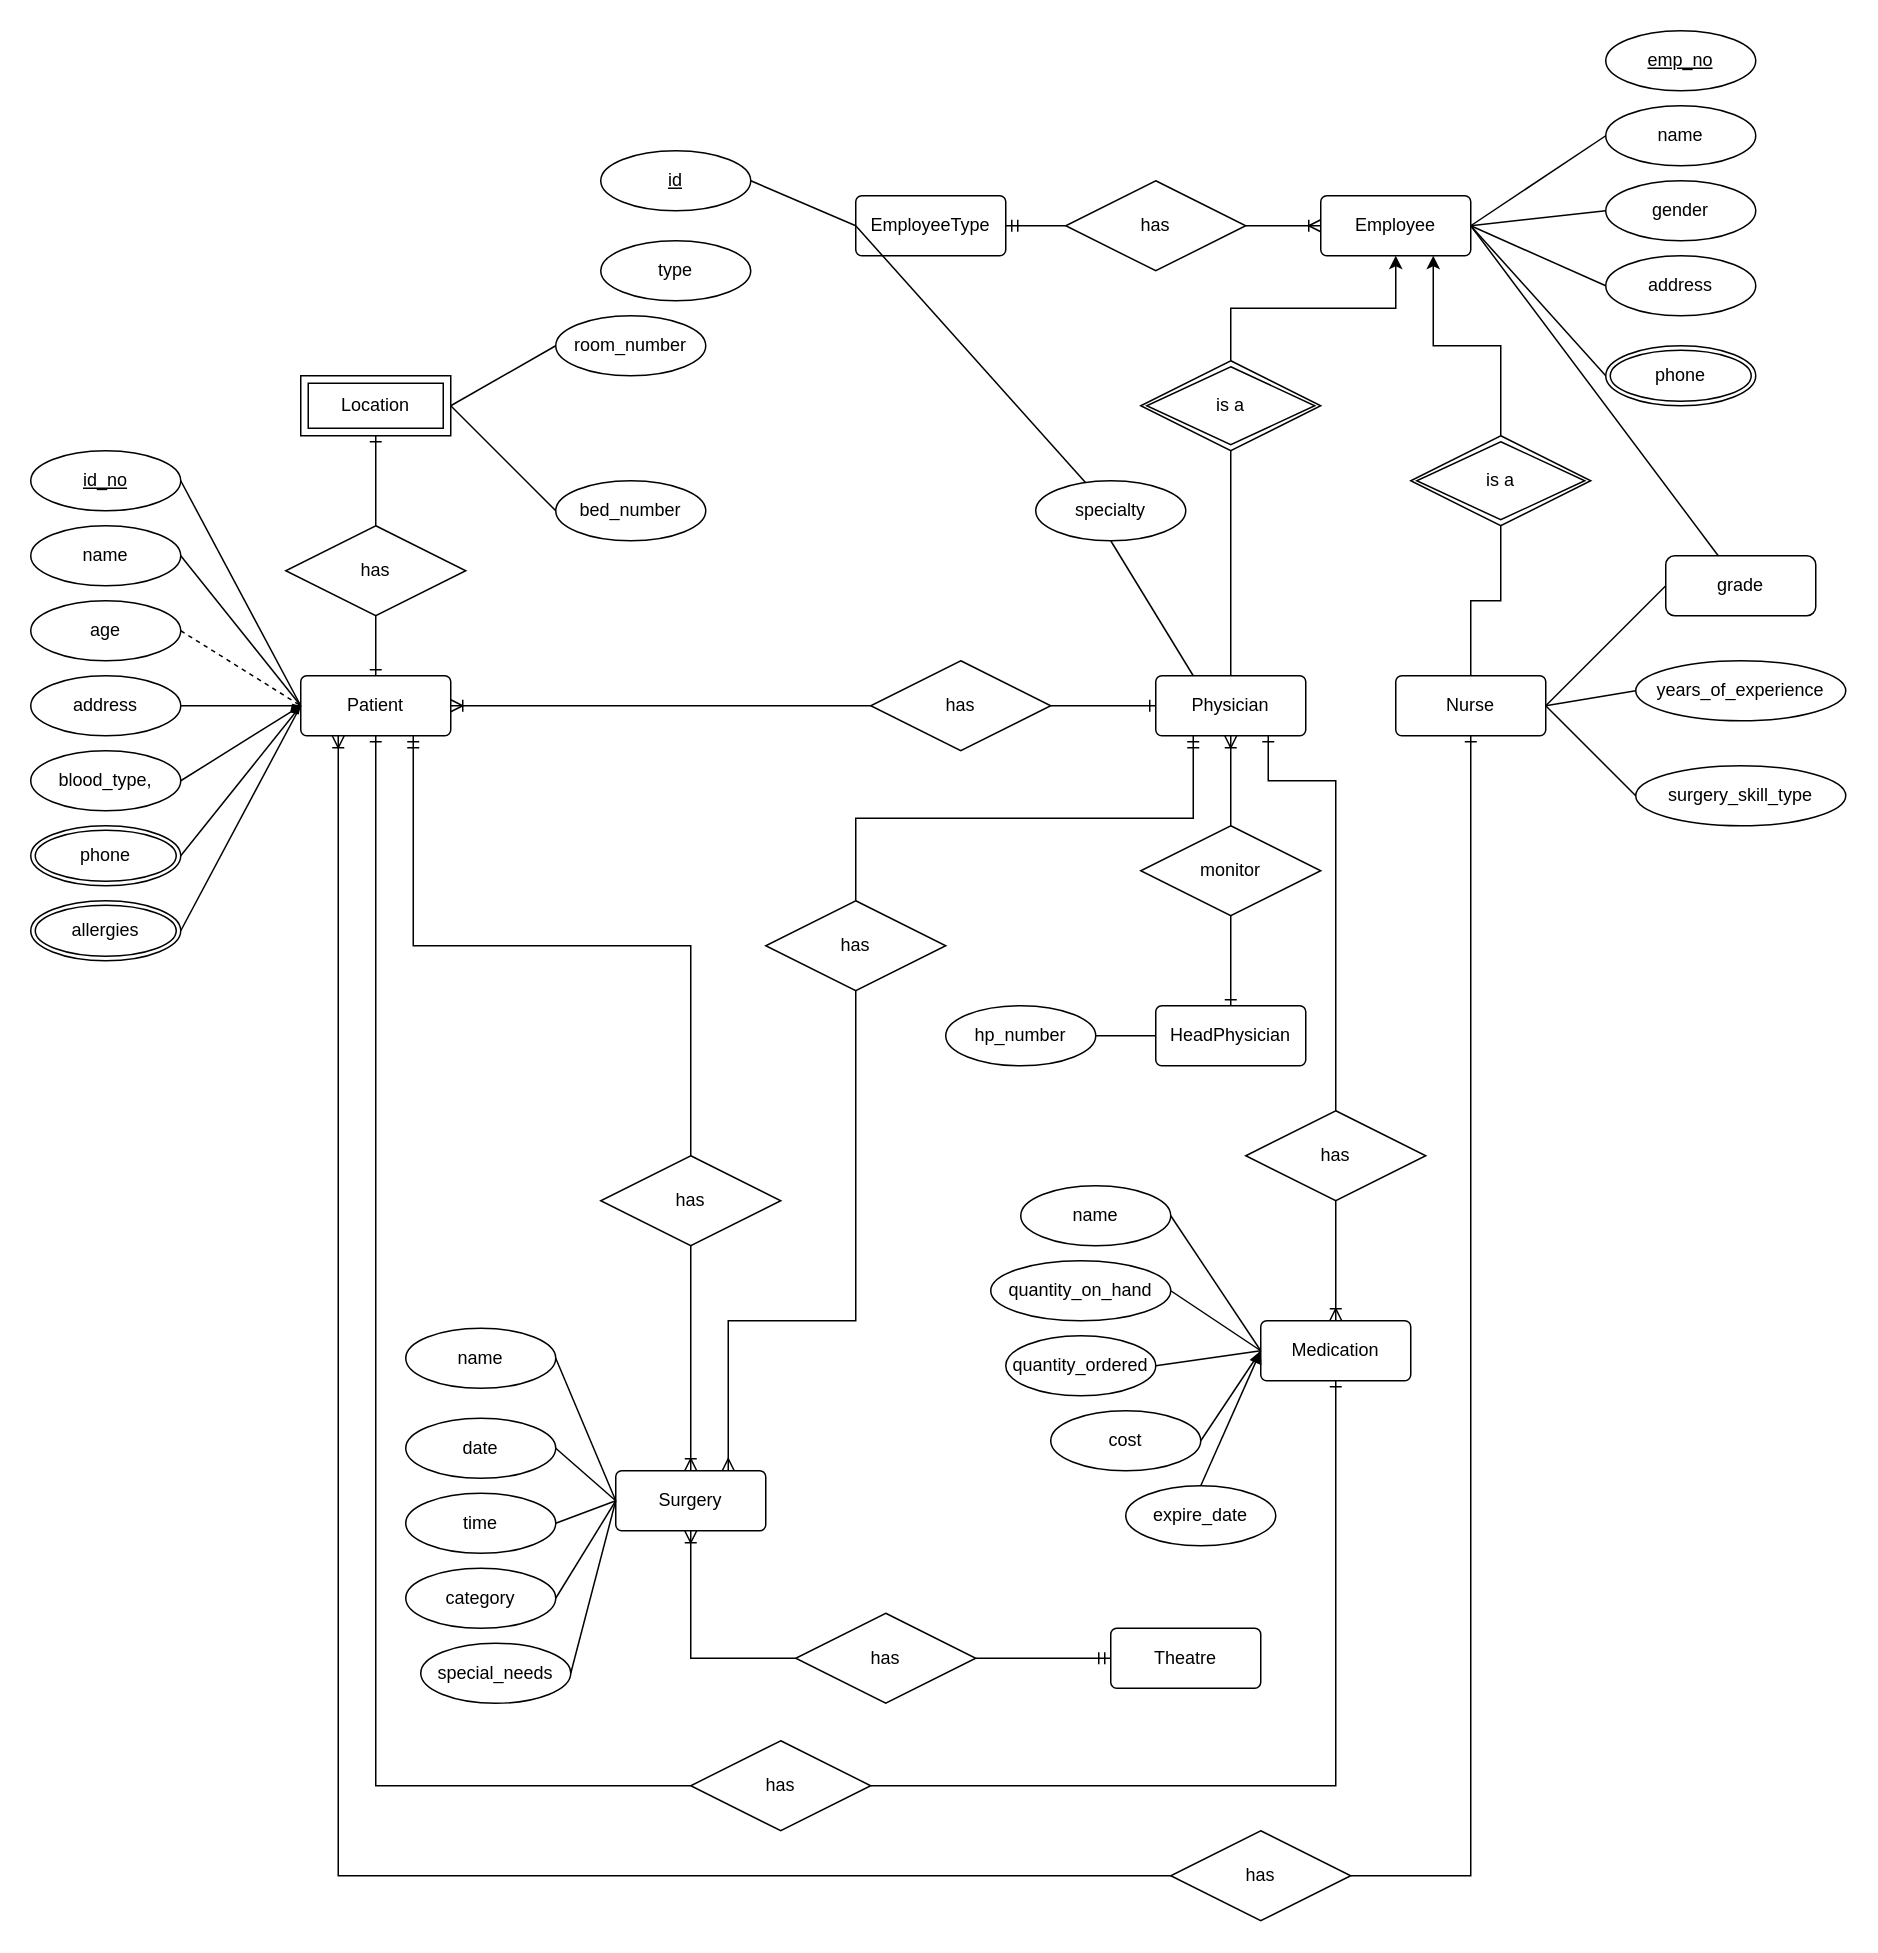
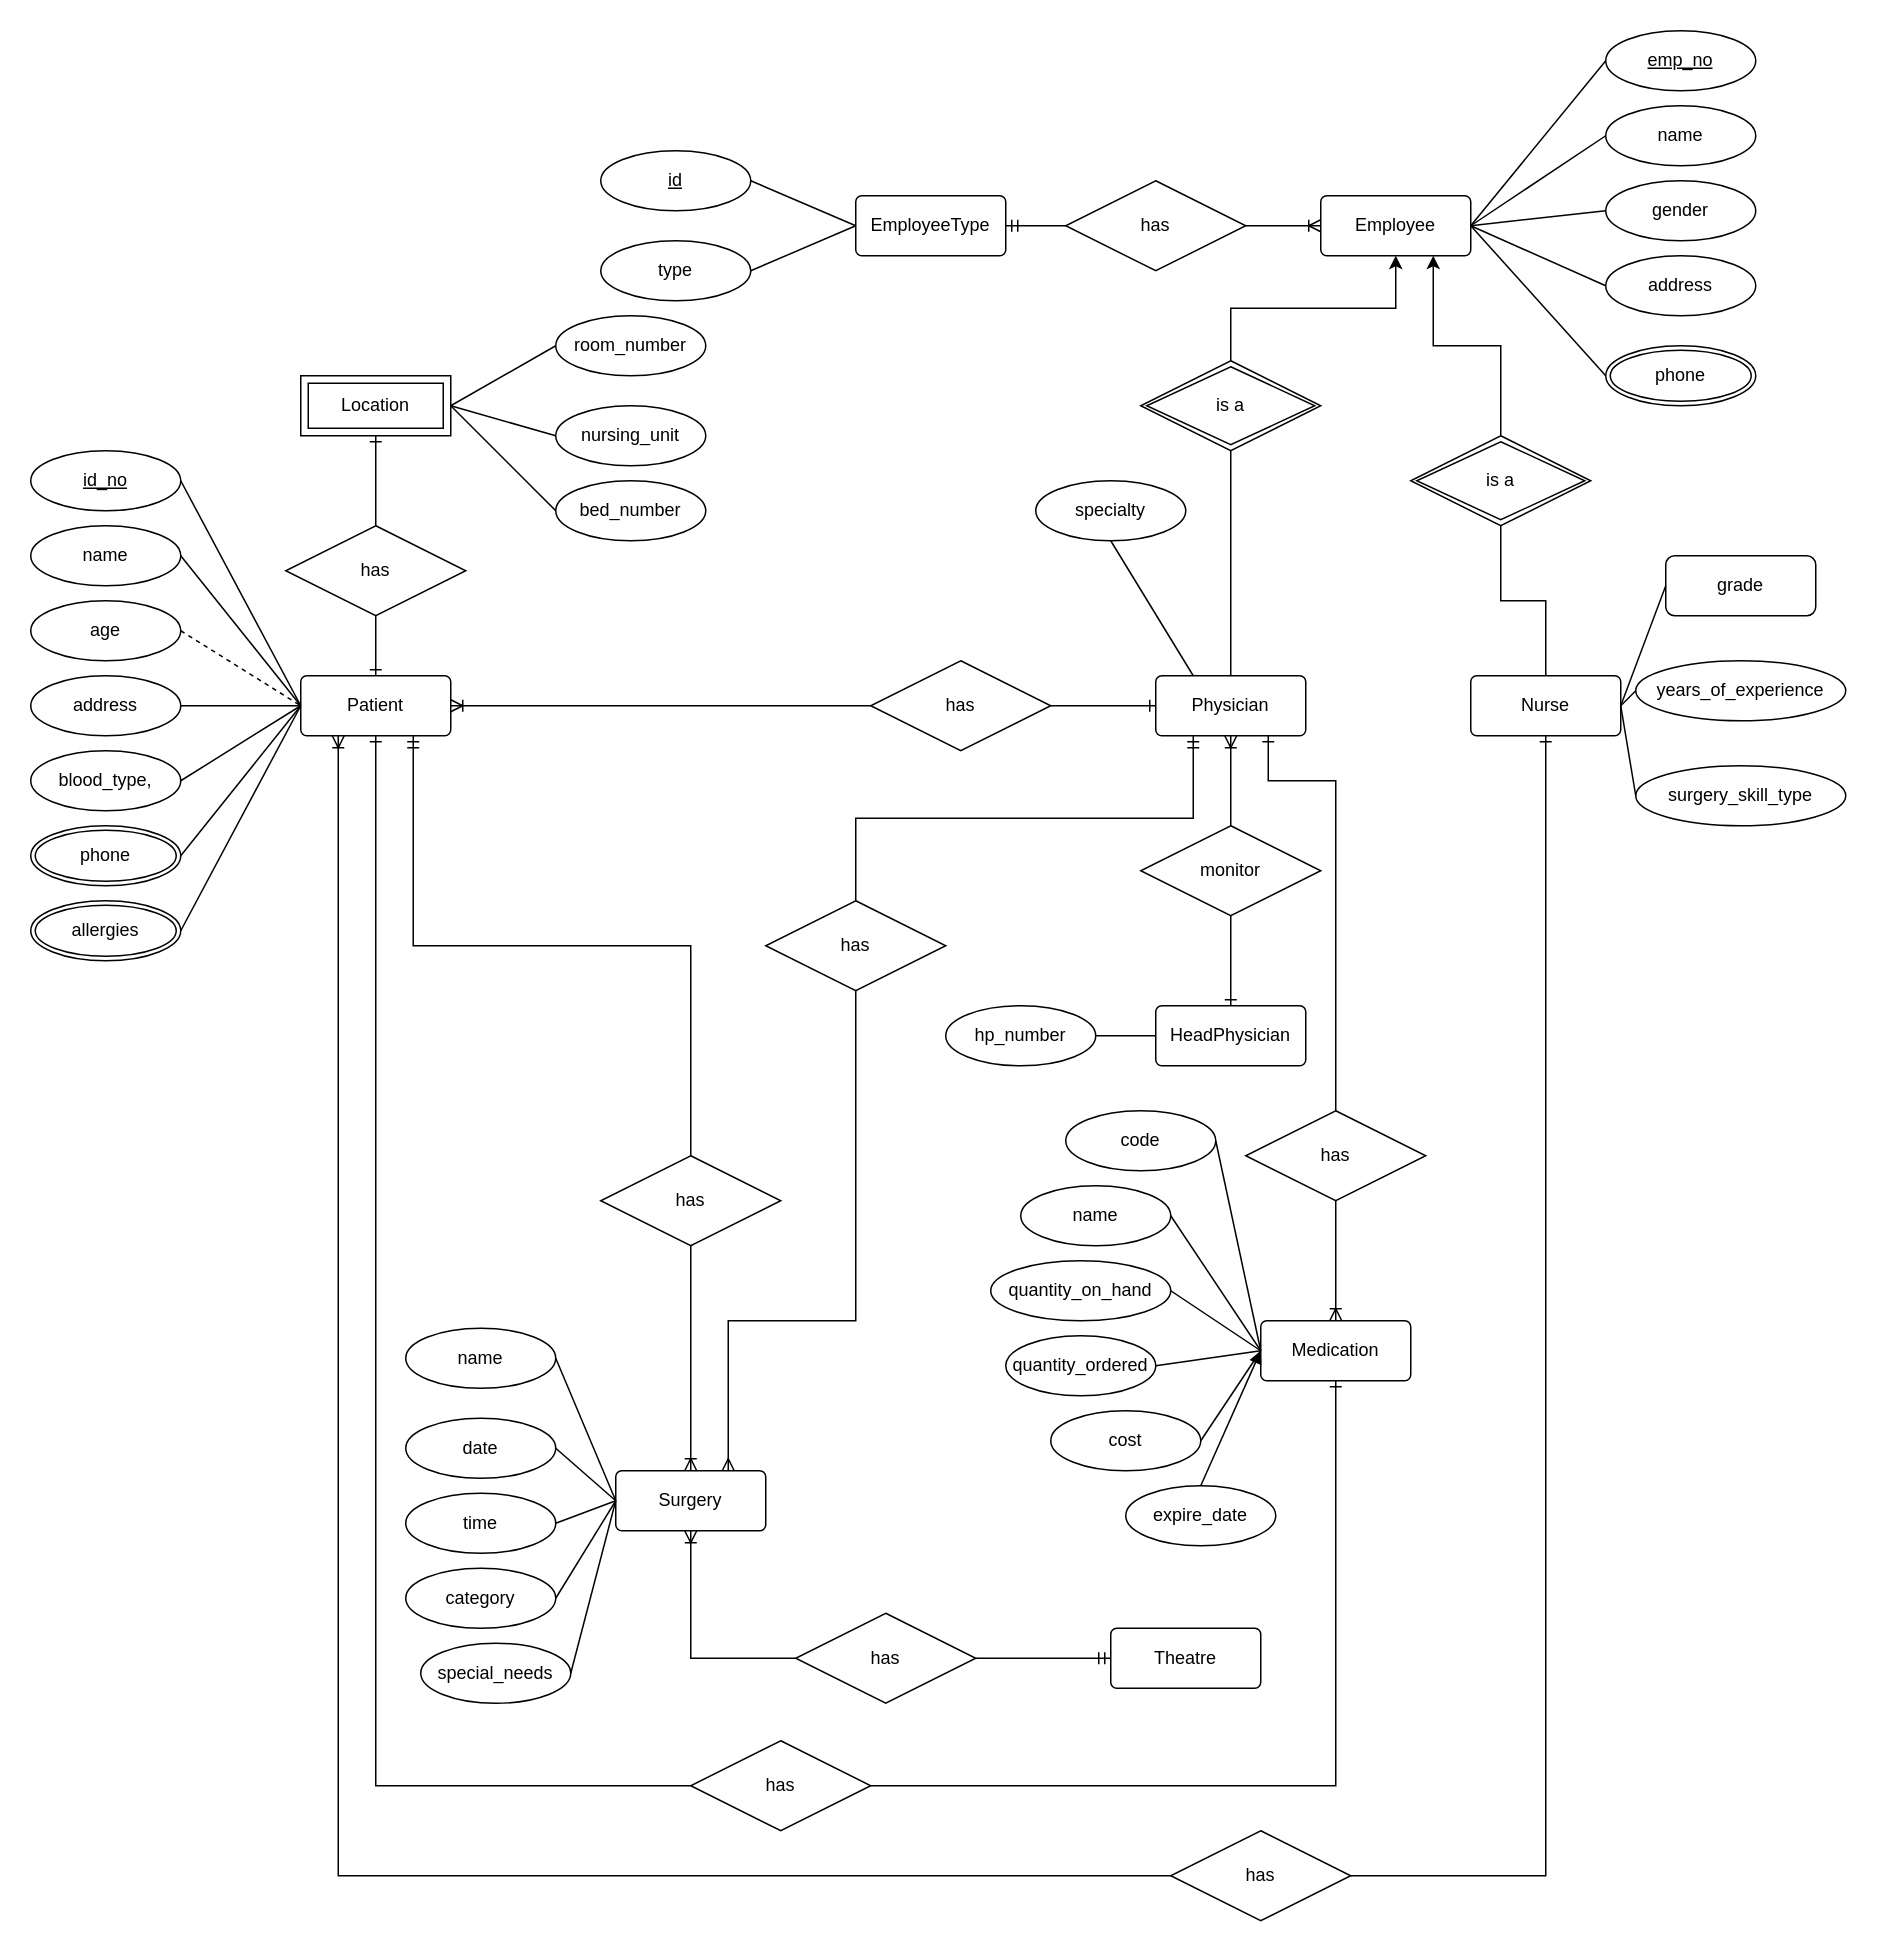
edge "EmployeeType" -- "specialty": now "EmployeeType" -- "type"
edge "Employee" -- "grade": now "Employee" -- "emp_no"
edge "Location" -- "nursing_unit": added
node "nursing_unit": added
node "Nurse": moved (1471, 706) -> (1546, 706)
edge "blood_type," -> "Patient": arrowhead diamond -> none
node "code": added
edge "code" -- "Medication": added
